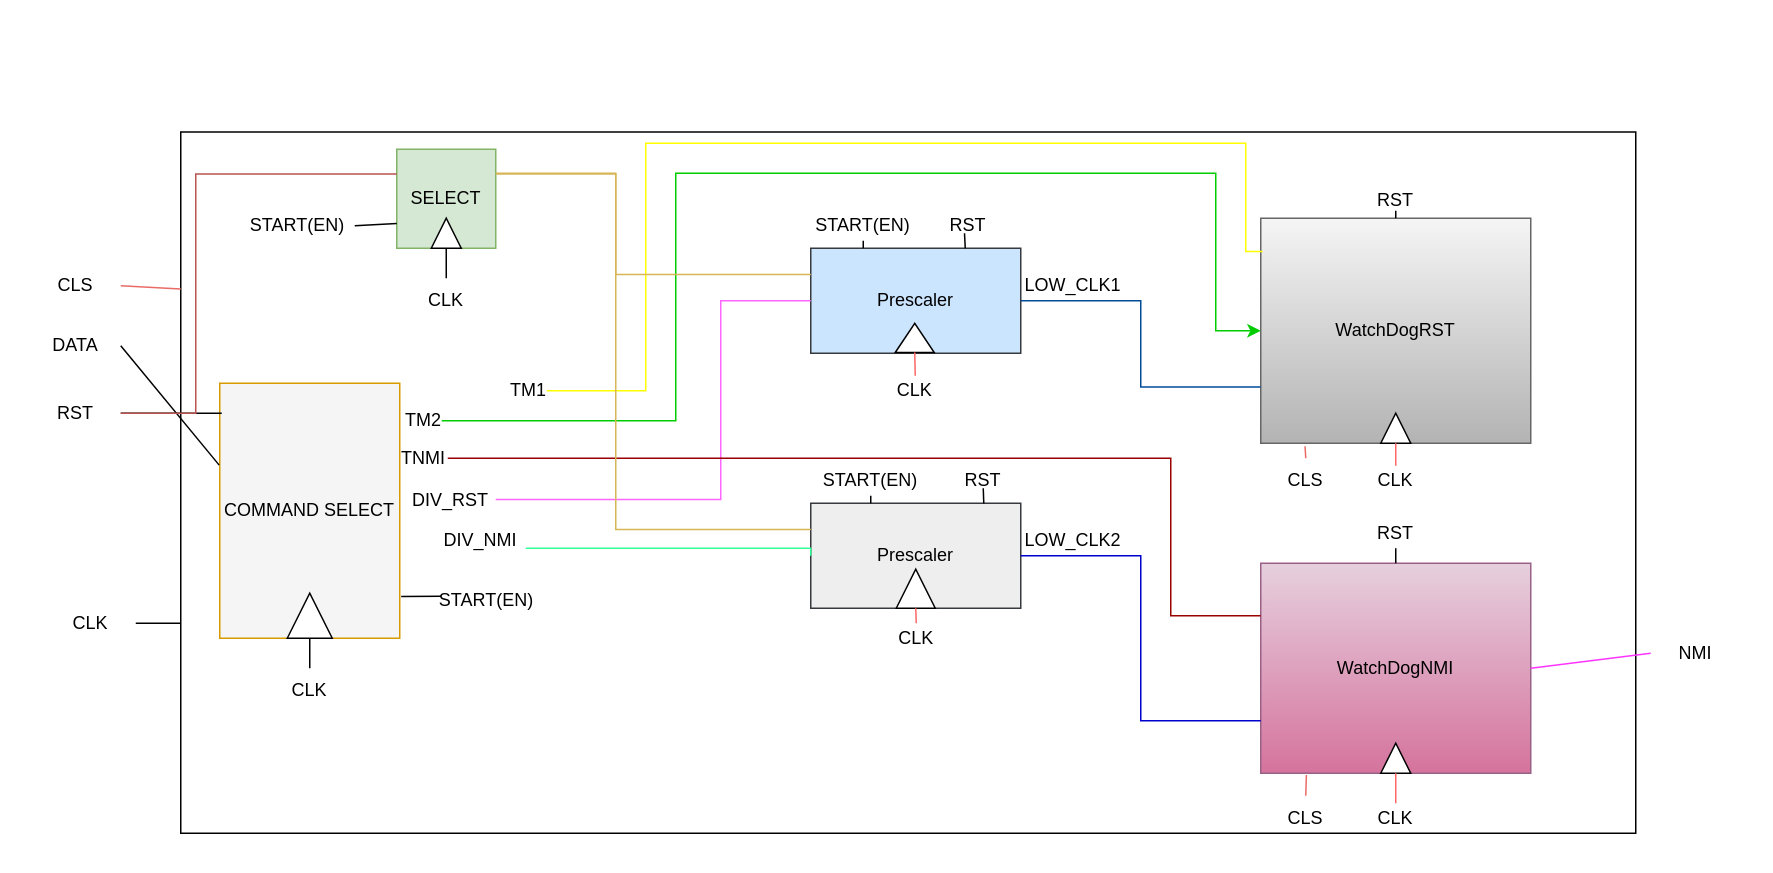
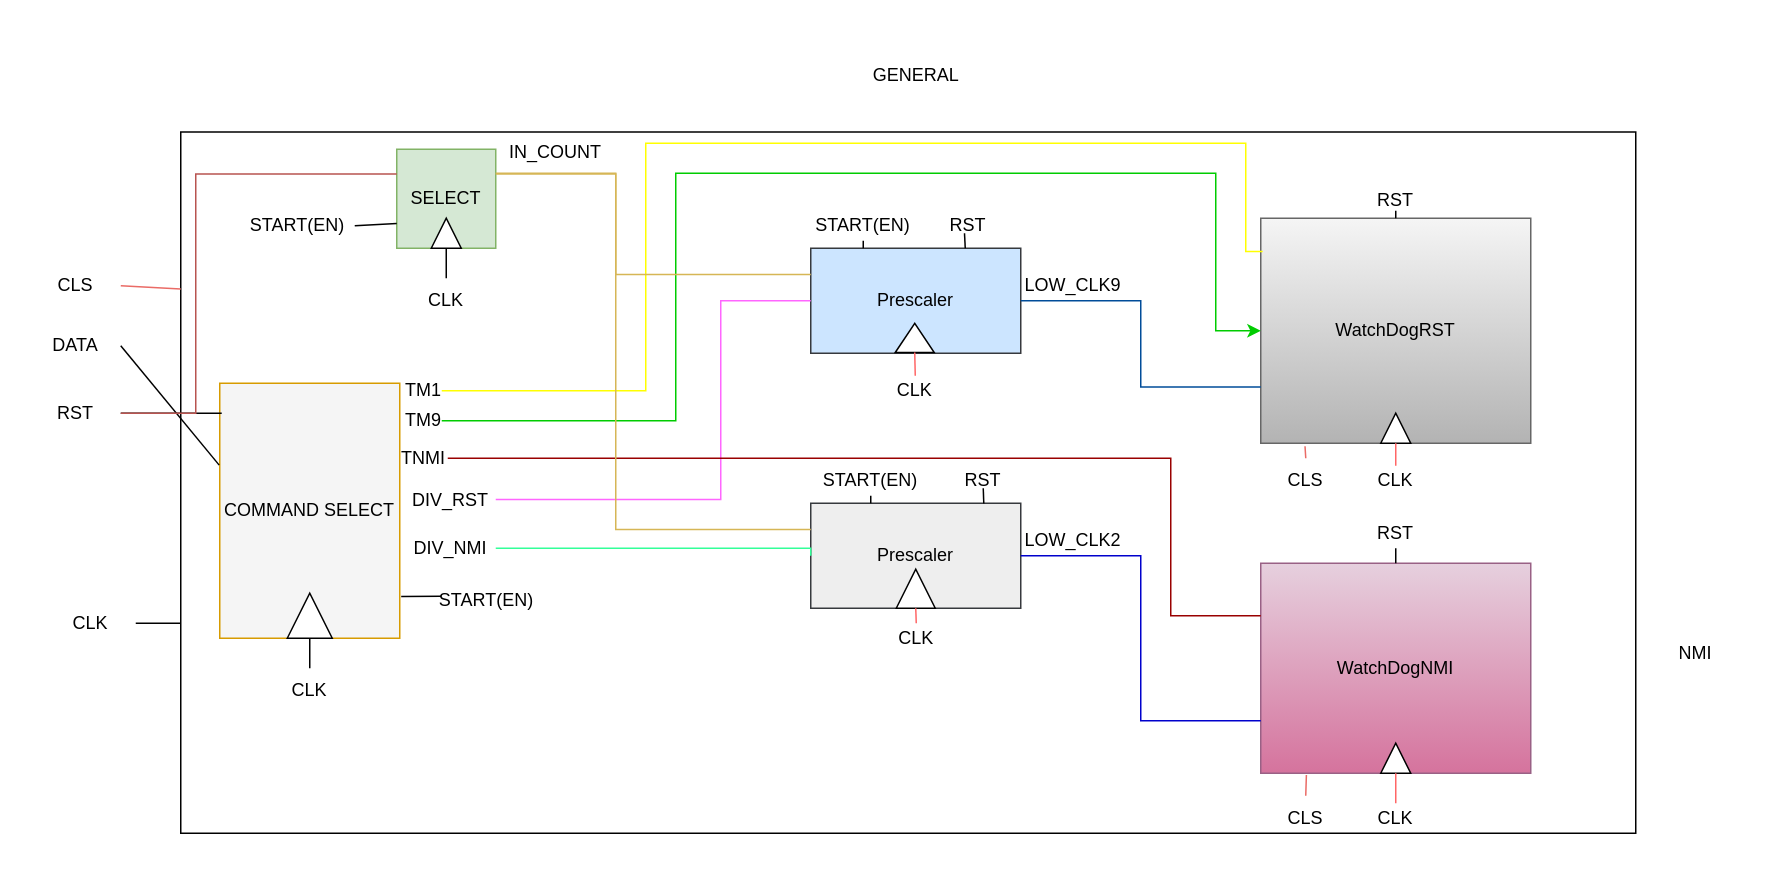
node "GENERAL": added
node "IN_COUNT": added
node "LOW_CLK1": label "LOW_CLK1" -> "LOW_CLK9"
node "TM1": moved (529, 391) -> (424, 391)
node "TM2": label "TM2" -> "TM9"
node "DIV_NMI": moved (481, 541) -> (451, 548)
edge "NMI" -- "WatchDogNMI": removed
